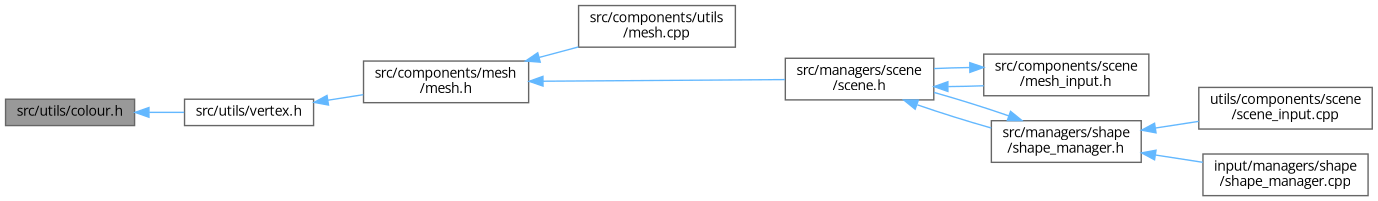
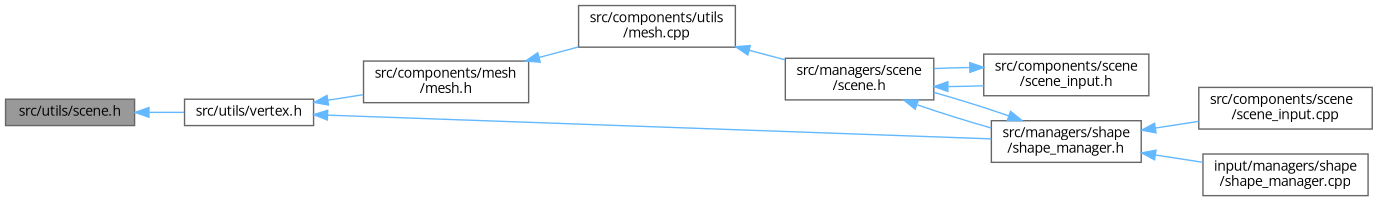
node "src/components/scene /mesh_input.h": label "src/components/scene /mesh_input.h" -> "src/components/scene /scene_input.h"
edge "src/managers/scene /scene.h" -> "src/components/mesh /mesh.h": now "src/managers/scene /scene.h" -> "src/components/utils /mesh.cpp"
node "utils/components/scene /scene_input.cpp": label "utils/components/scene /scene_input.cpp" -> "src/components/scene /scene_input.cpp"
node "src/utils/colour.h": label "src/utils/colour.h" -> "src/utils/scene.h"
edge "src/managers/shape /shape_manager.h" -> "src/utils/vertex.h": added
